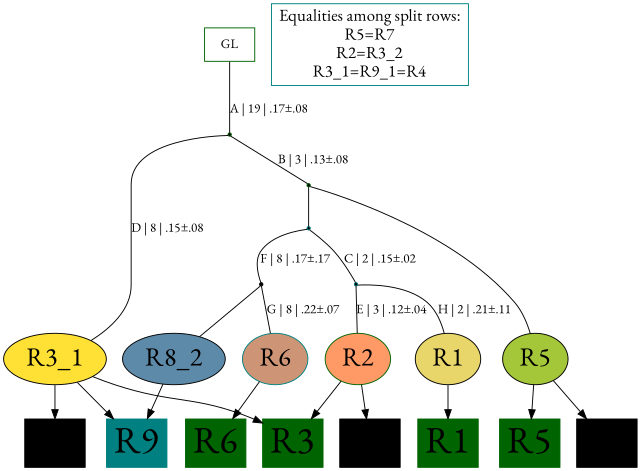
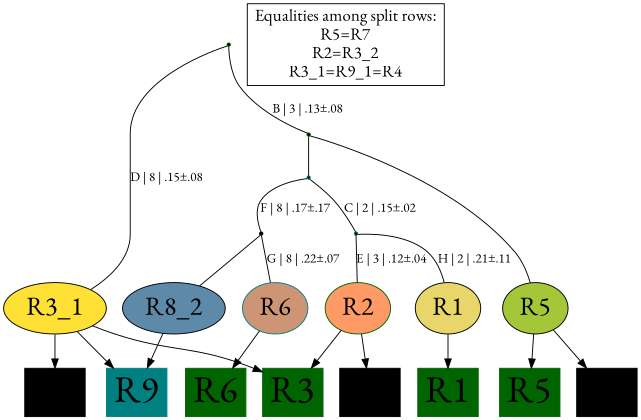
node "GL": removed
node "Equalities among split rows: R5=R7 R2=R3_2 R3_1=R9_1=R4": color teal -> black
